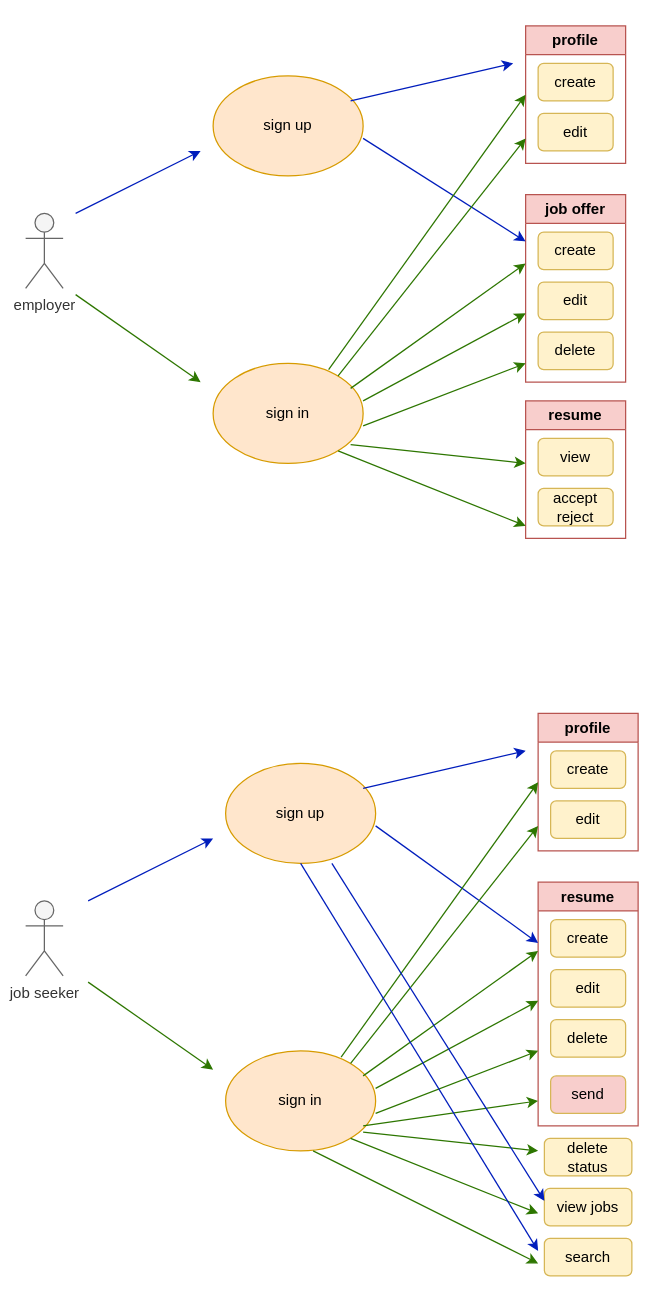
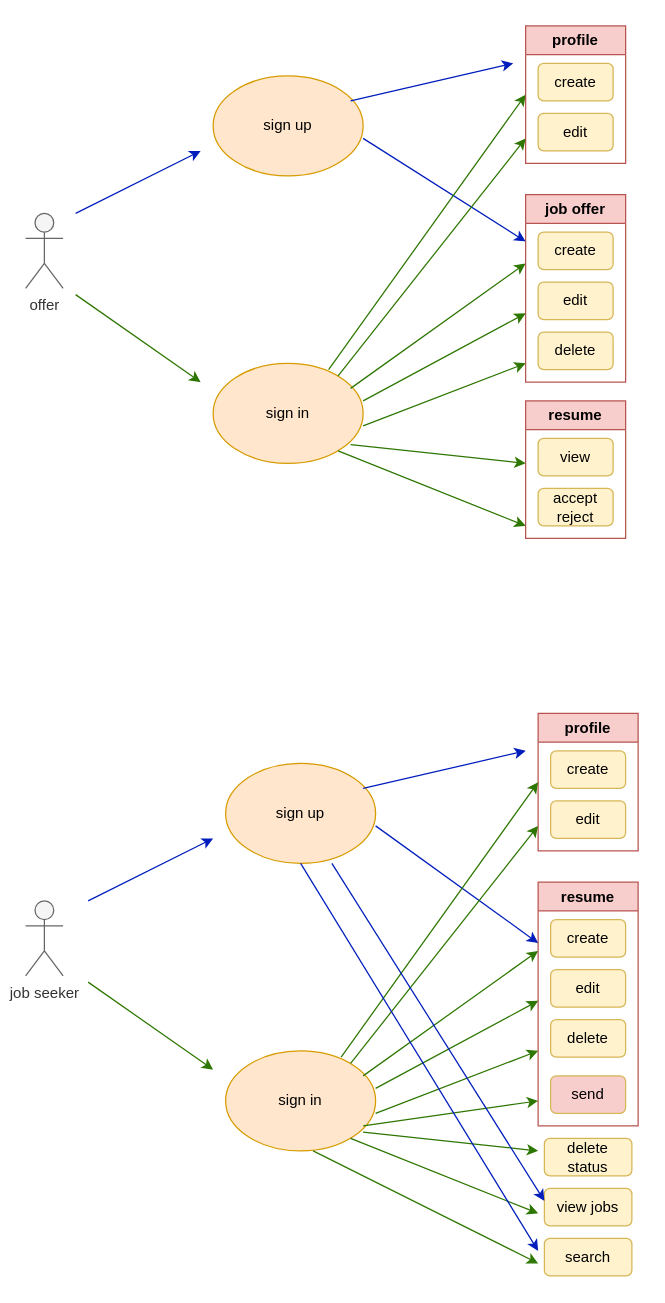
node "employer": label "employer" -> "offer"
